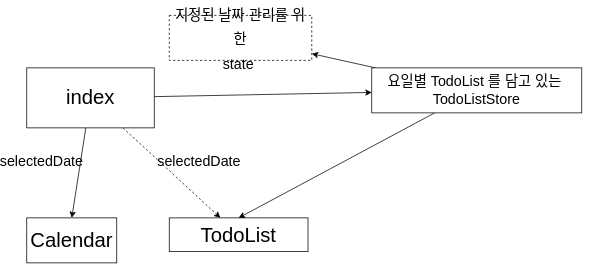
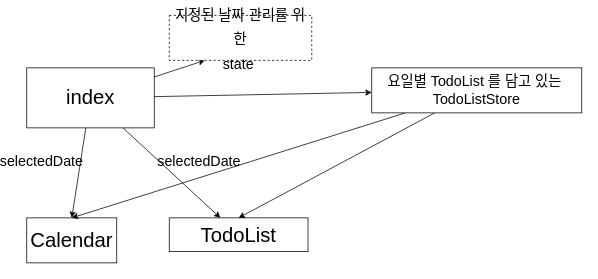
edge "요일별 TodoList 를 담고 있는 TodoListStore" -> "지정된 날짜 관리를 위한 state": now "요일별 TodoList 를 담고 있는 TodoListStore" -> "Calendar"
edge "index" -> "지정된 날짜 관리를 위한 state": added
edge "index" -> "TodoList": style dashed -> solid
